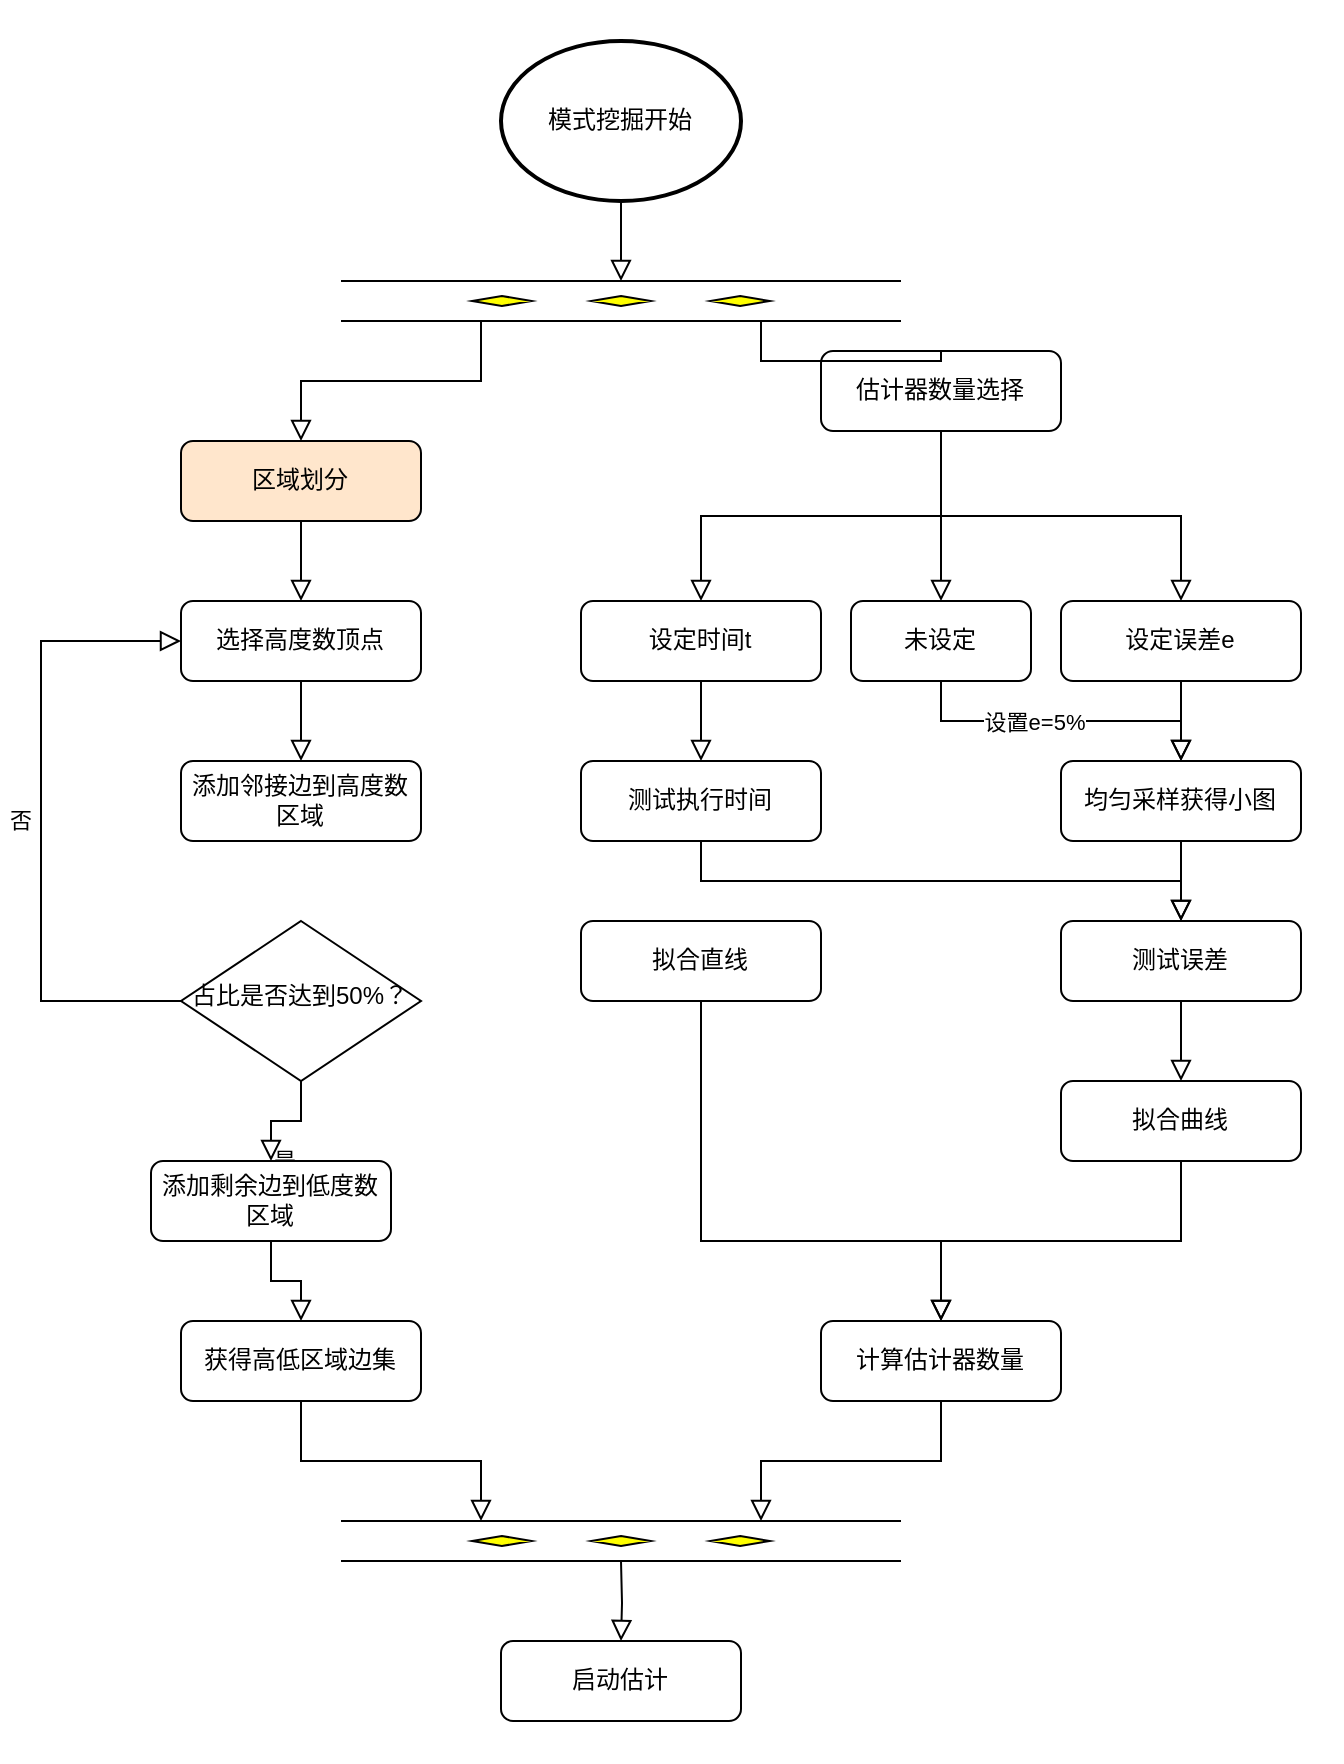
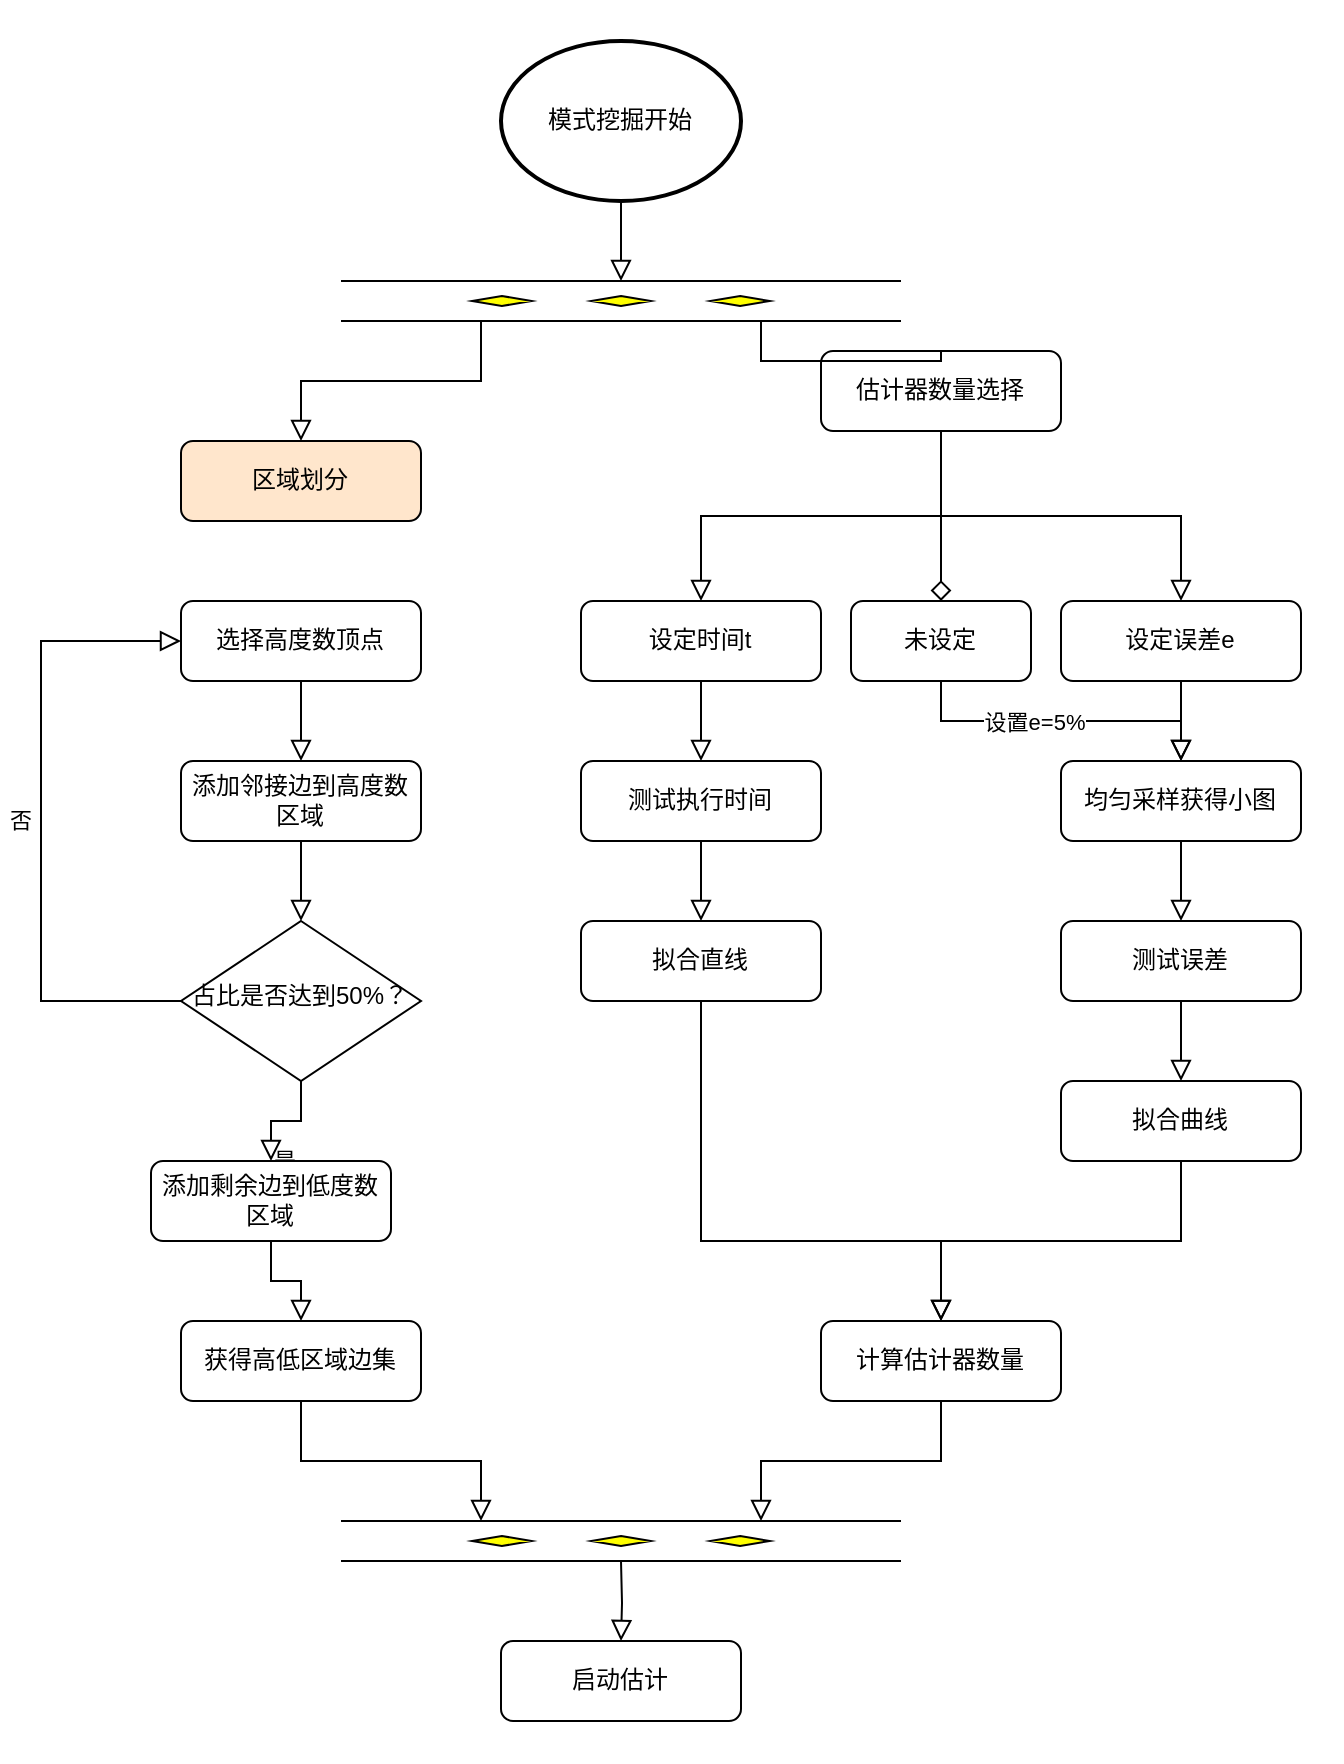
edge "区域划分" -> "选择高度数顶点": removed
edge "估计器数量选择" -> "未设定": arrowhead block -> diamond
edge "添加邻接边到高度数区域" -> "占比是否达到50%？": added
edge "测试执行时间" -> "测试误差": now "测试执行时间" -> "拟合直线"
